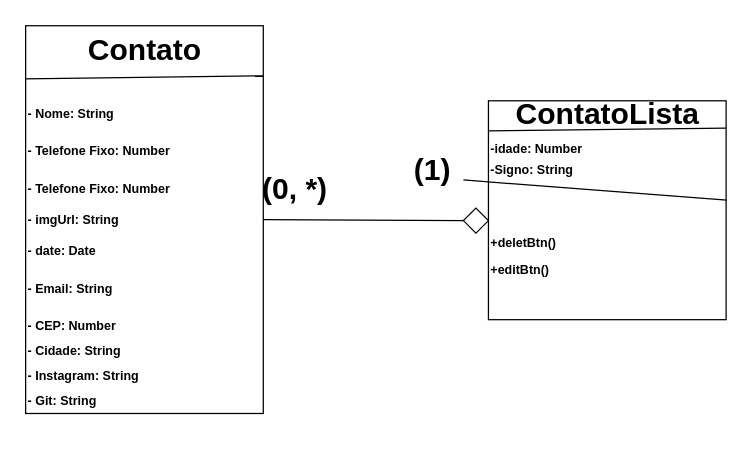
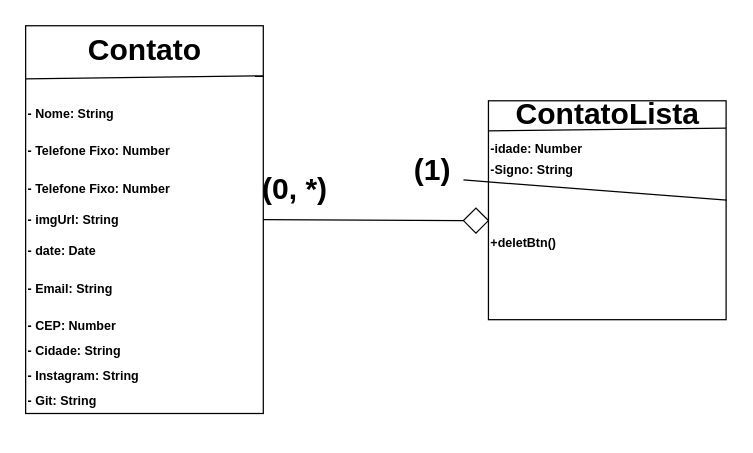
node "+editBtn()": removed
